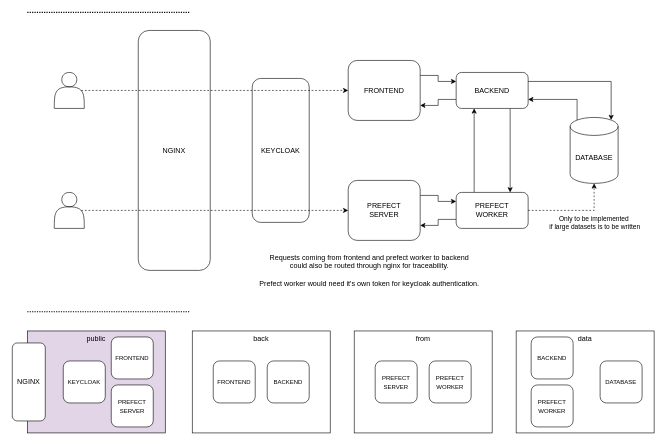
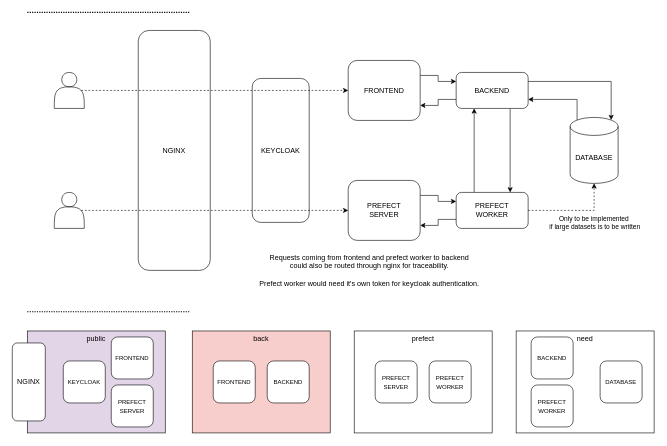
node "from": label "from" -> "prefect"
node "data": label "data" -> "need"
node "back": fillcolor #ffffff -> #f8cecc
